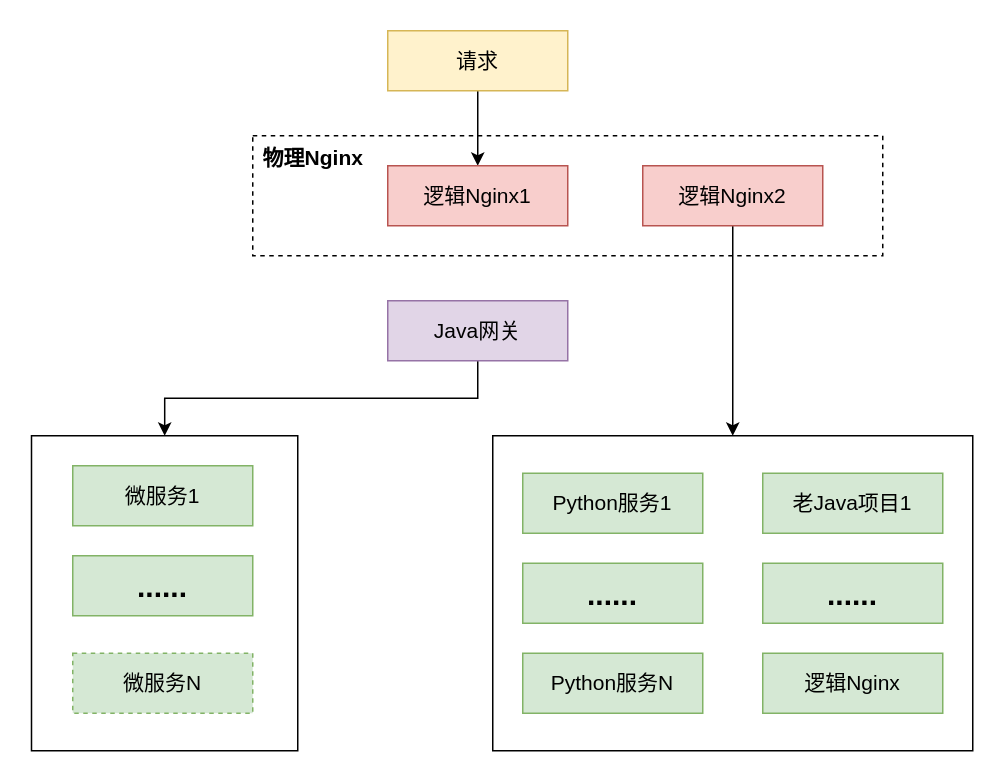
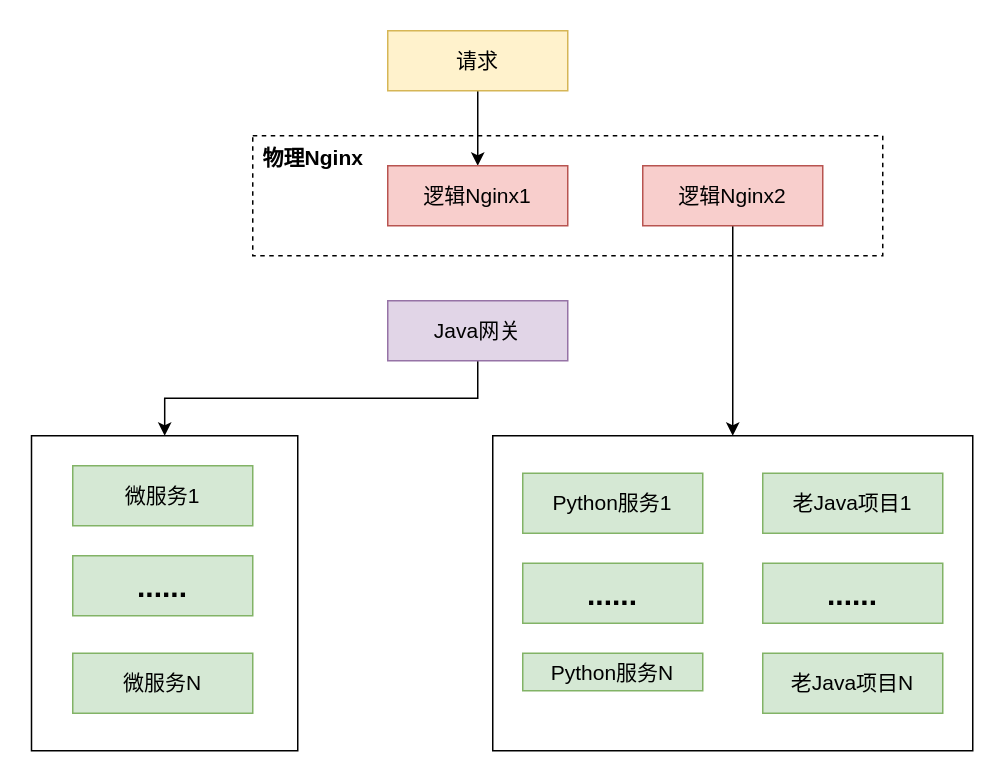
node "微服务N": style dashed -> solid
node "Python服务N": size 180x60 -> 180x38
node "逻辑Nginx": label "逻辑Nginx" -> "老Java项目N"
